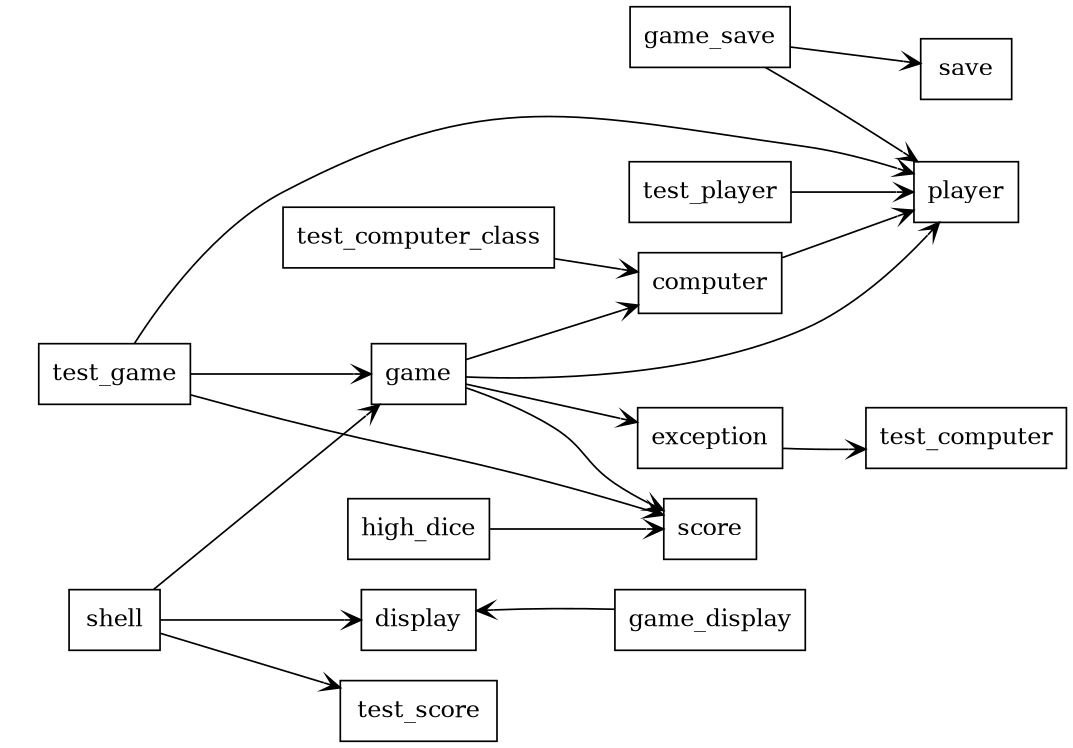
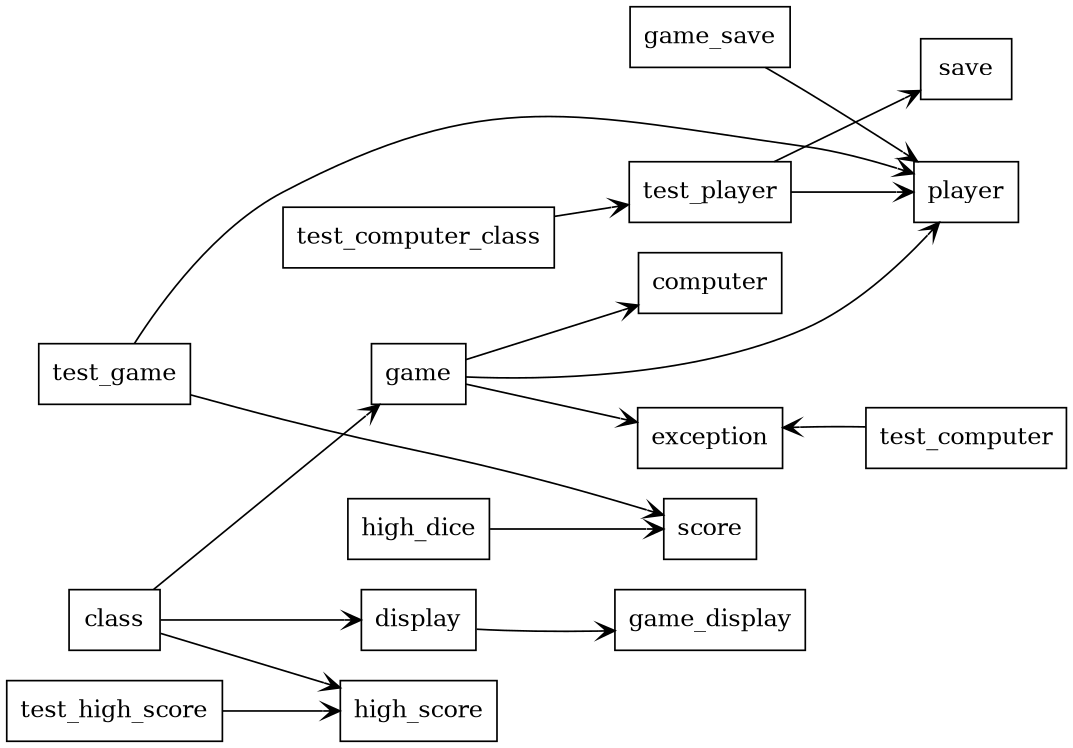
edge "game_save" -> "save": now "test_player" -> "save"
edge "computer" -> "player": removed
edge "test_computer_class" -> "computer": now "test_computer_class" -> "test_player"
edge "test_game" -> "game": removed
edge "game" -> "score": removed
edge "exception" -> "test_computer": reversed
edge "game_display" -> "display": reversed
node "shell": label "shell" -> "class"
node "test_high_score": added
node "test_score": label "test_score" -> "high_score"
